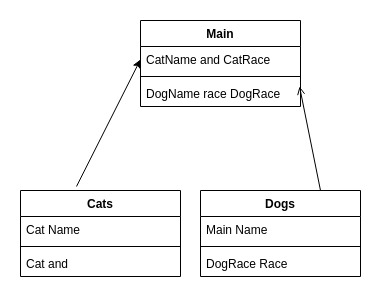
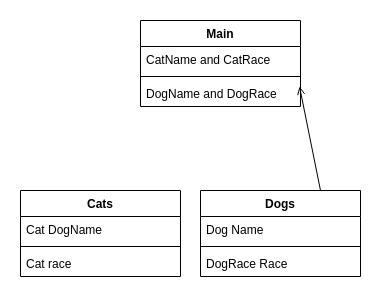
node "DogName race DogRace": label "DogName race DogRace" -> "DogName and DogRace"
edge "Cats" -> "CatName and CatRace": removed
node "Cat Name": label "Cat Name" -> "Cat DogName"
node "Main Name": label "Main Name" -> "Dog Name"
node "Cat and": label "Cat and" -> "Cat race"
